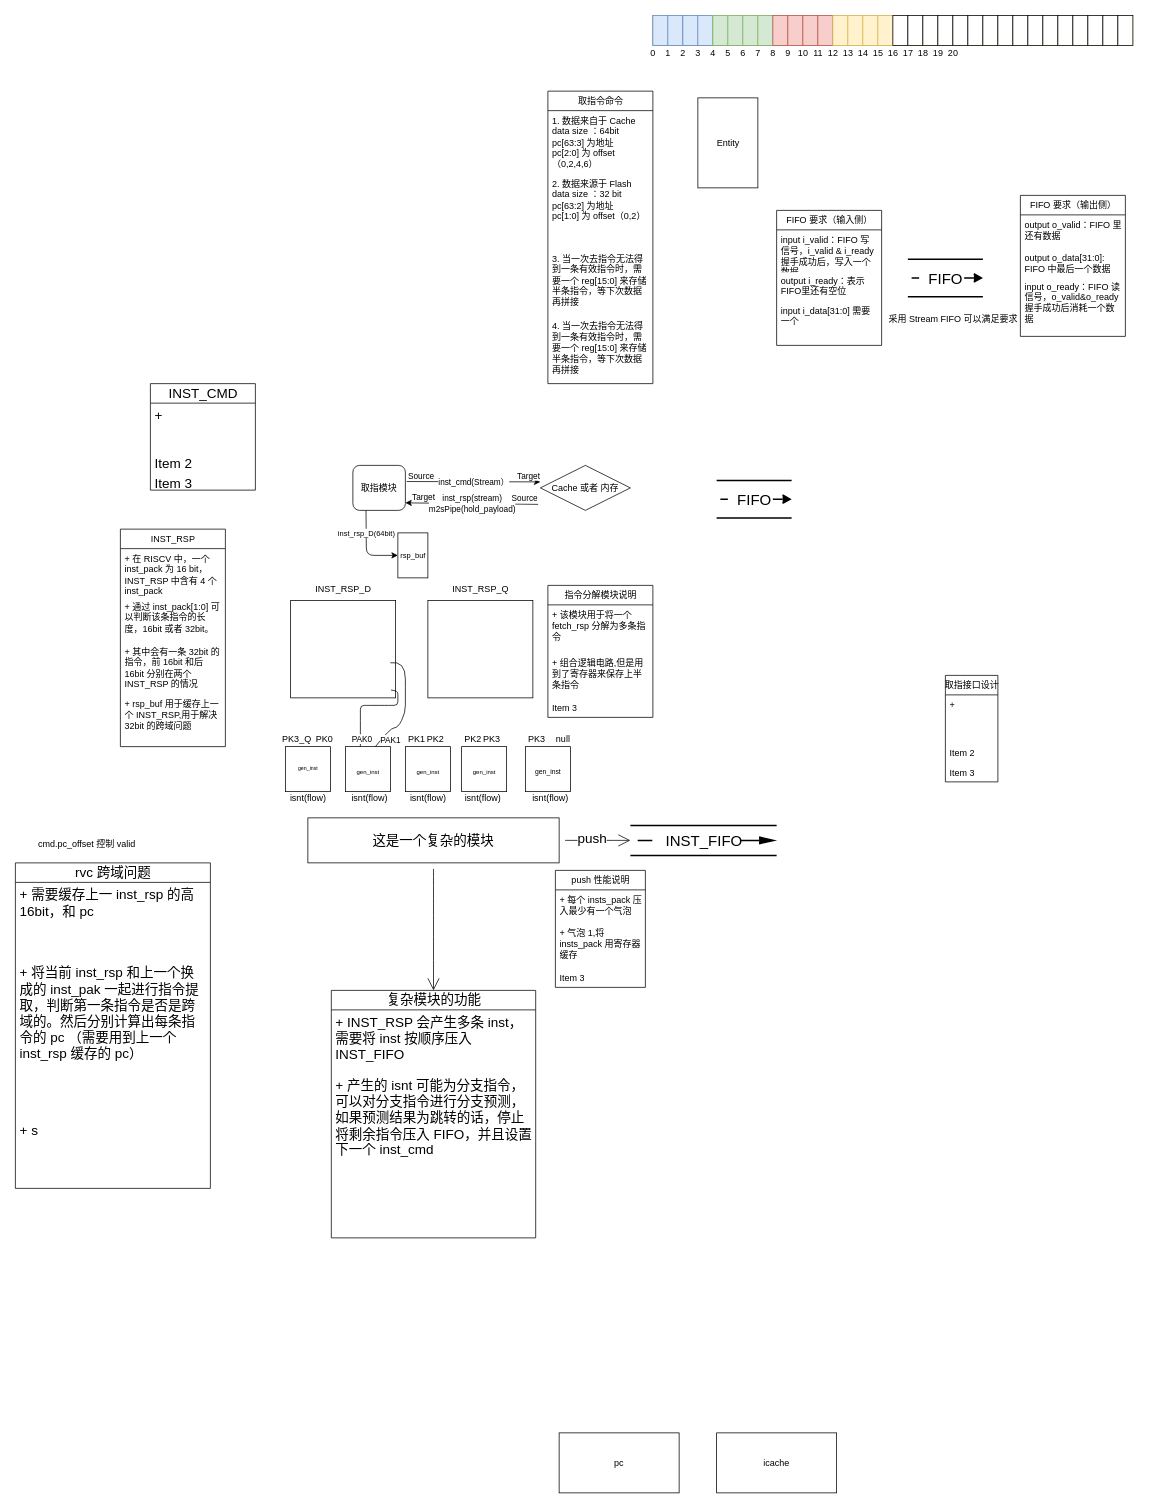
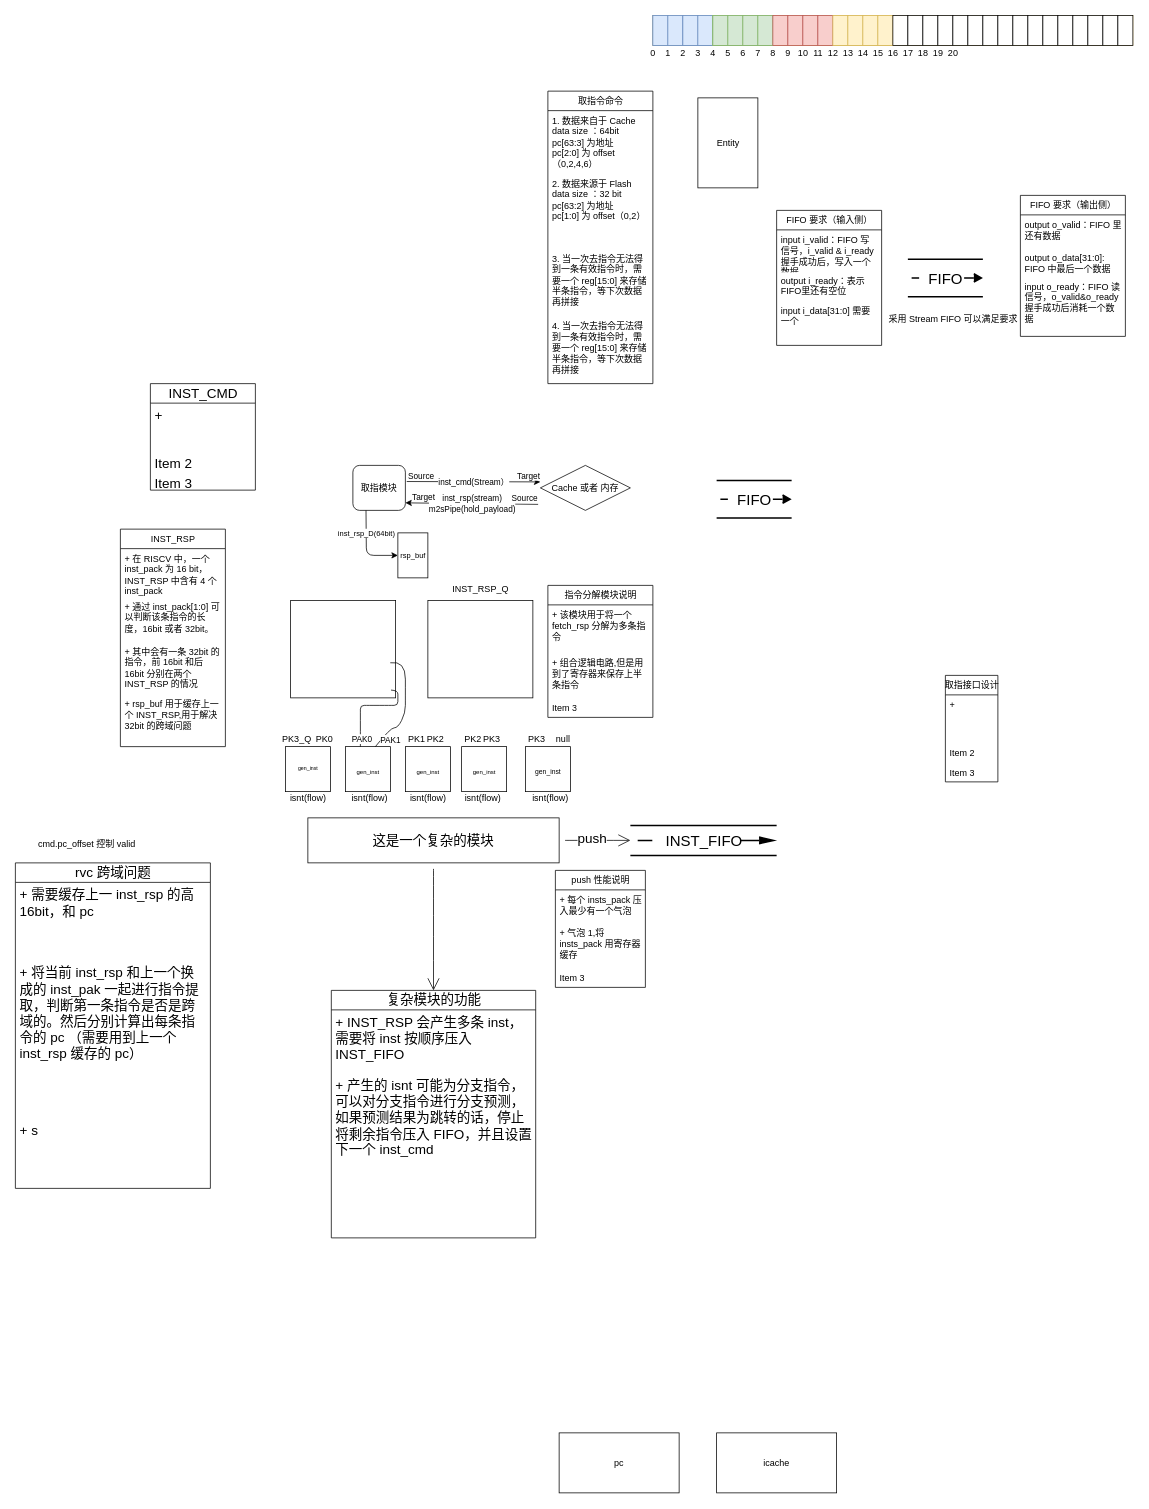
node "INST_RSP_D": removed
